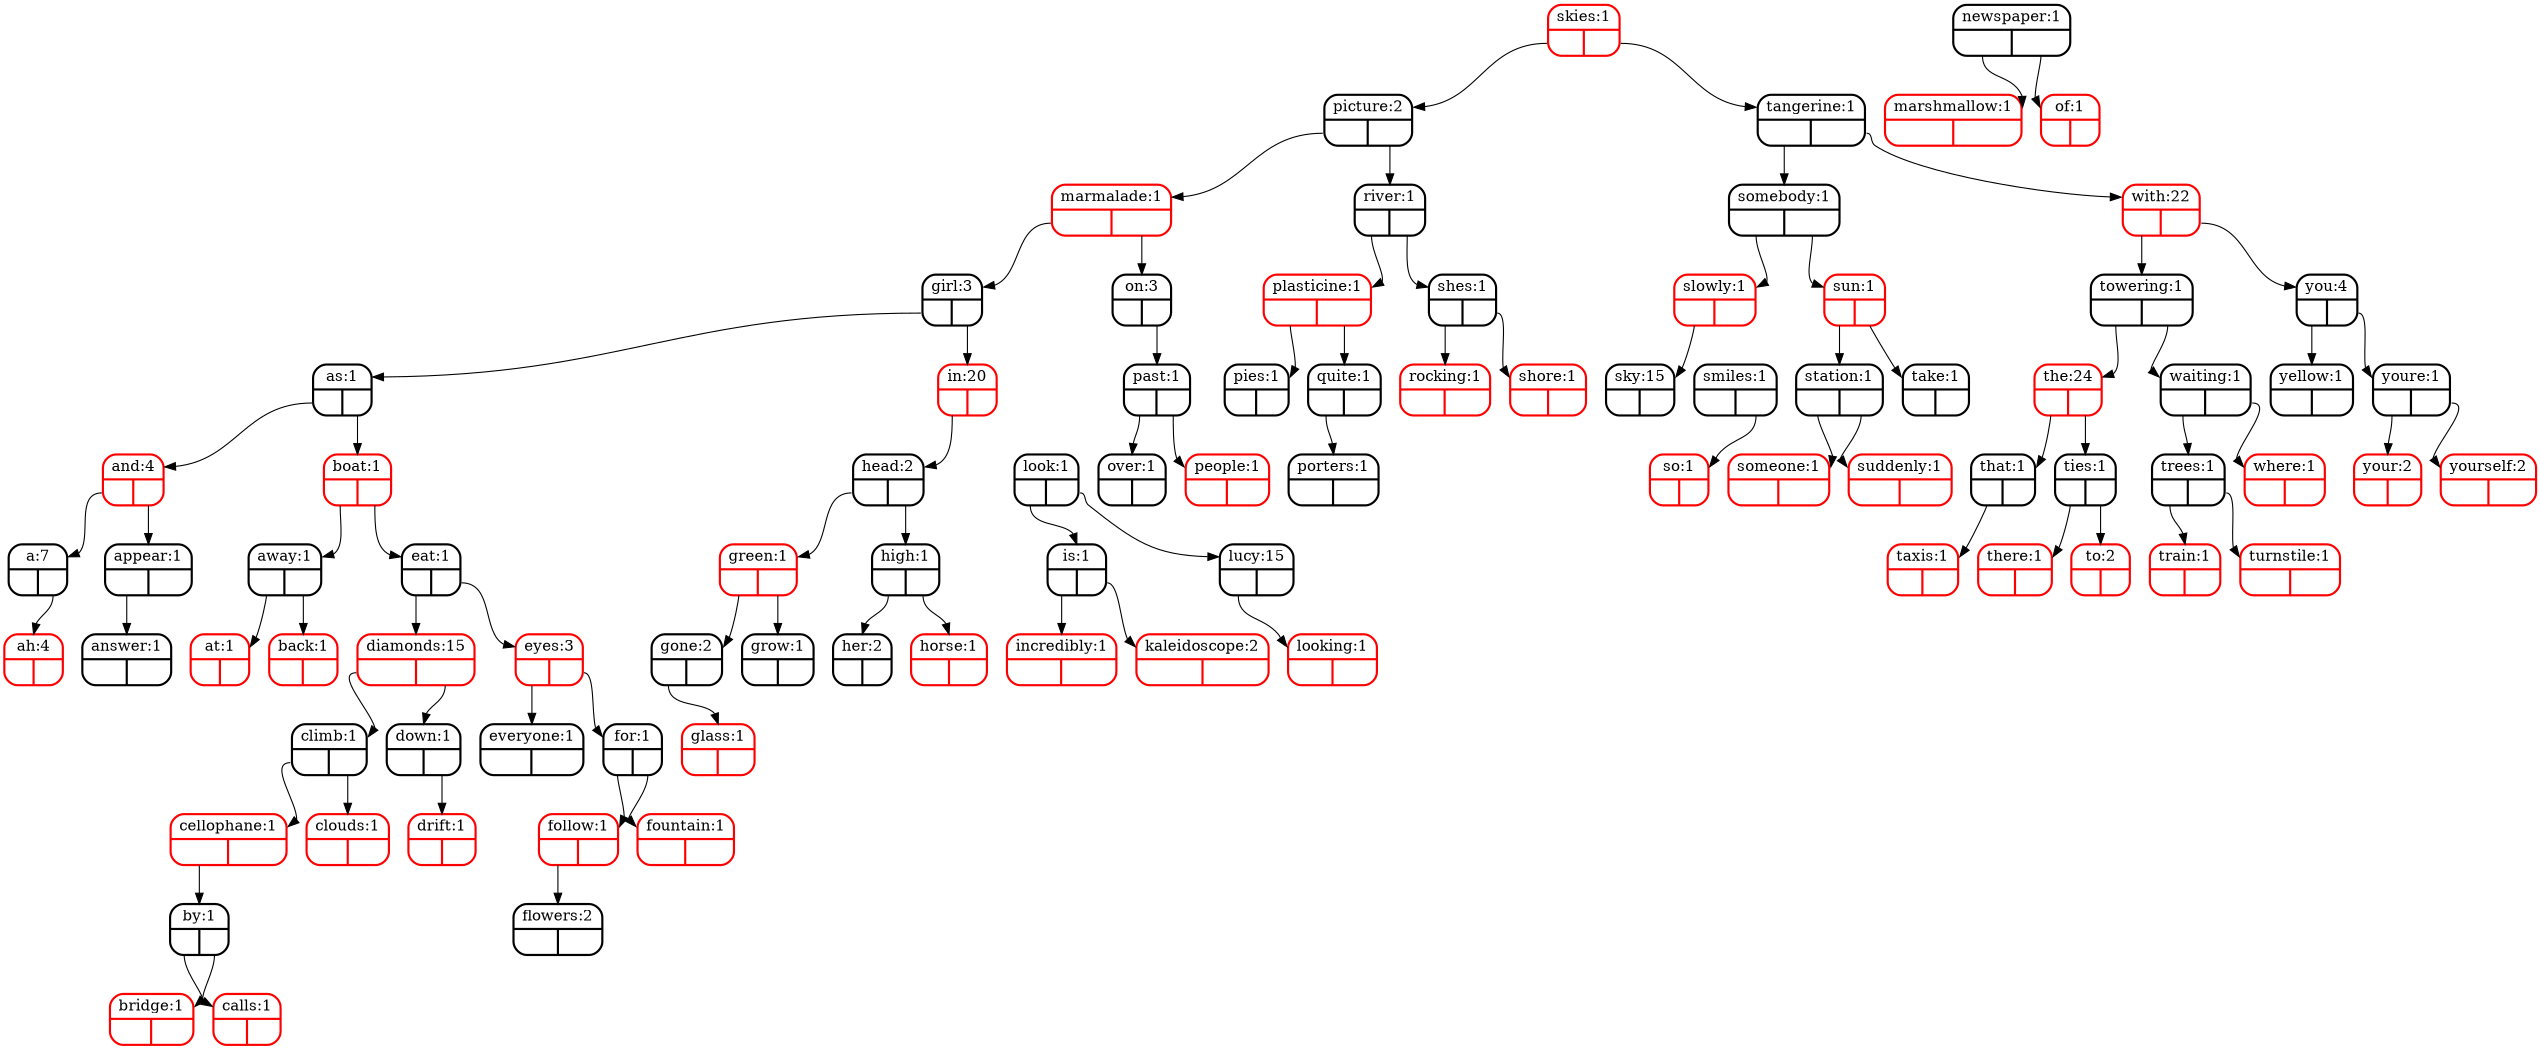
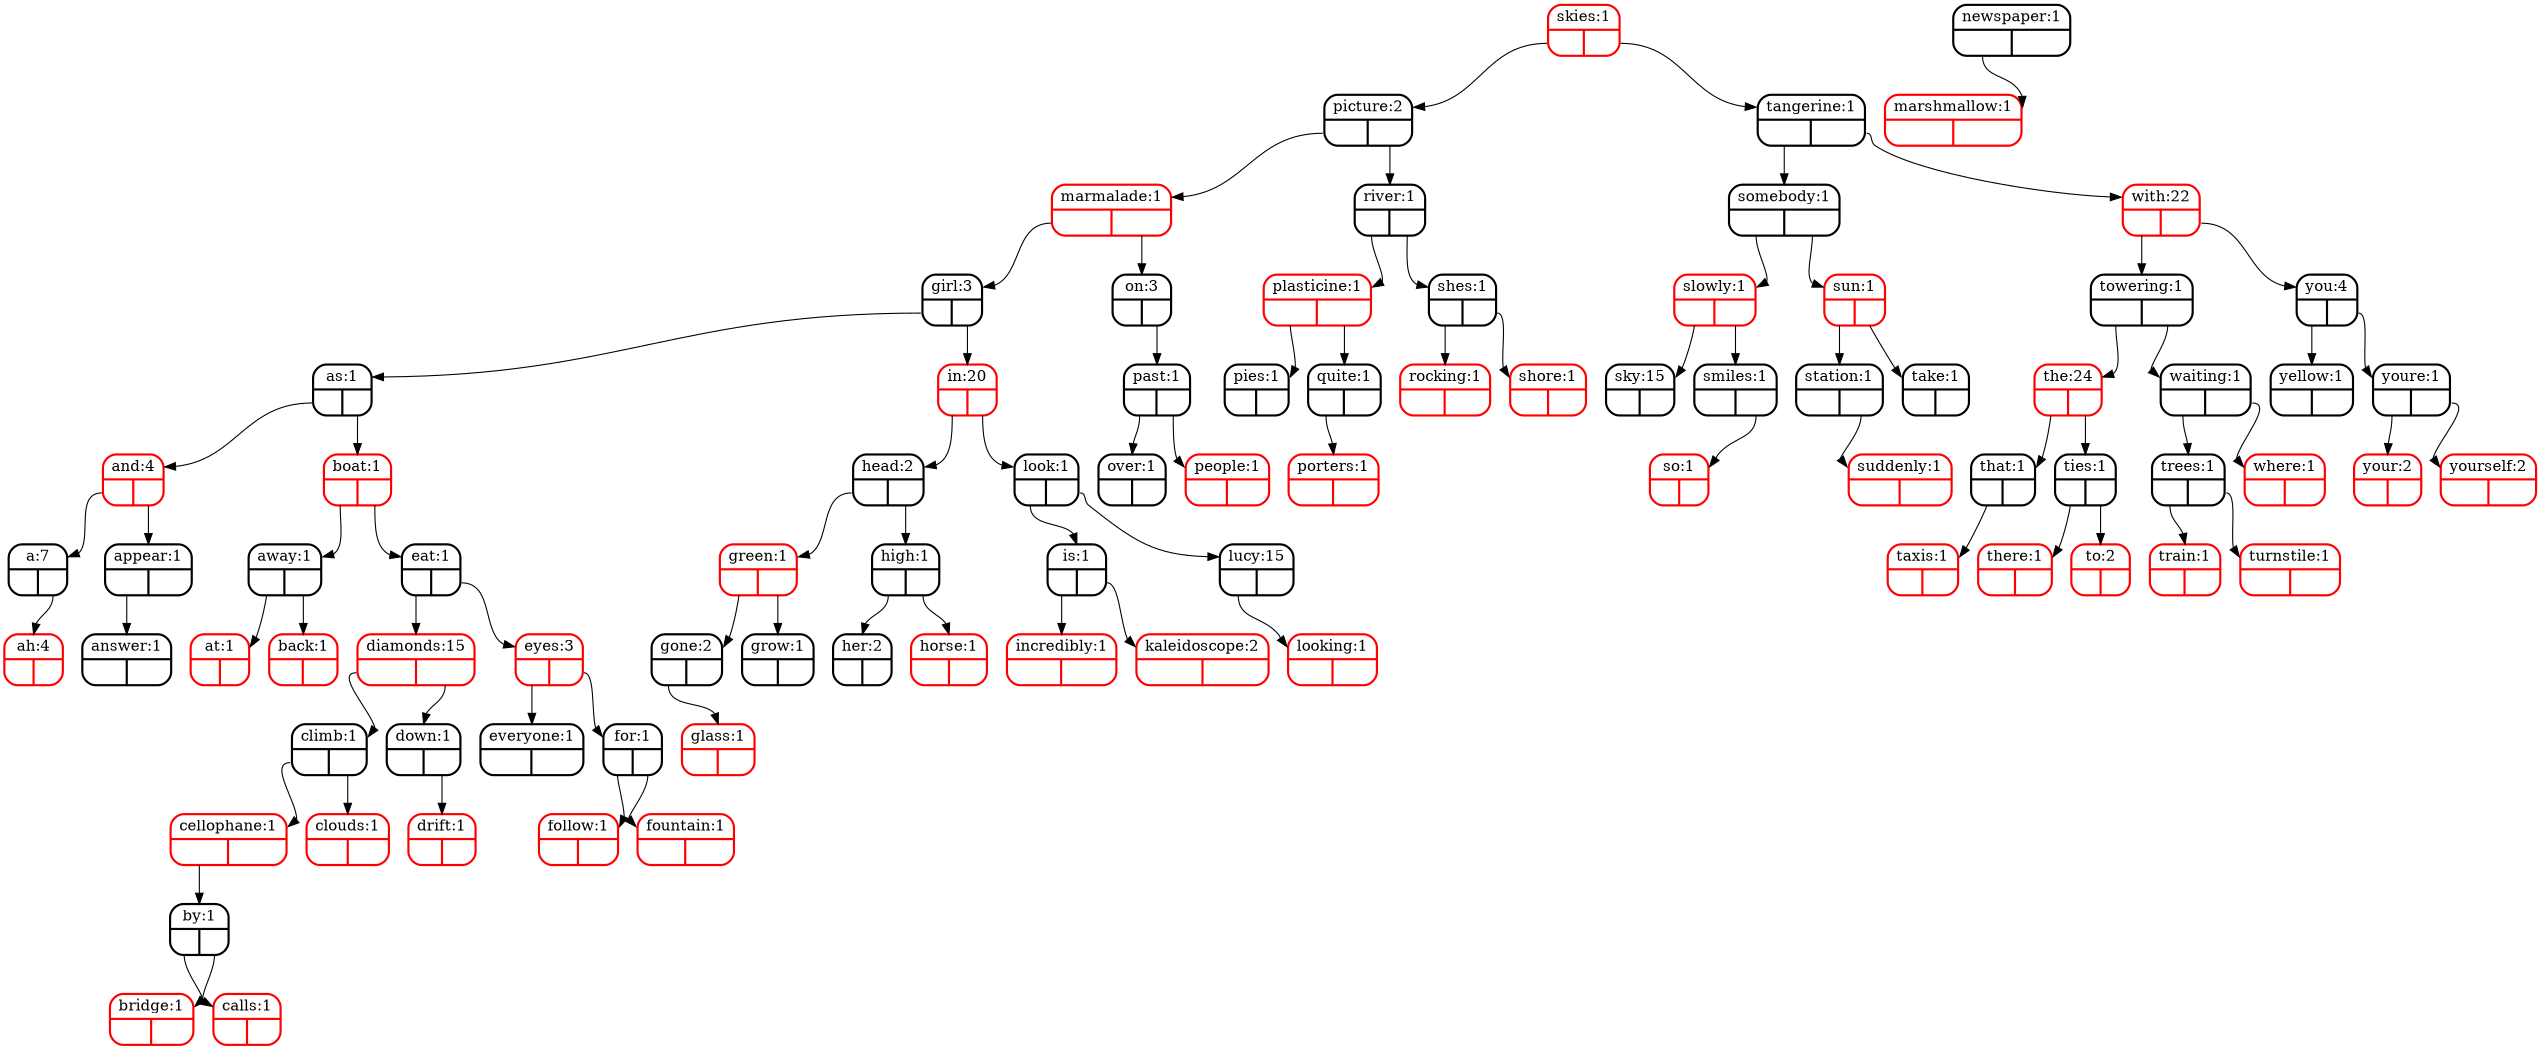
node "of:1": removed
edge "slowly:1" -> "smiles:1": added
edge "in:20" -> "look:1": added
node "porters:1": color black -> red
node "someone:1": removed
node "flowers:2": removed
